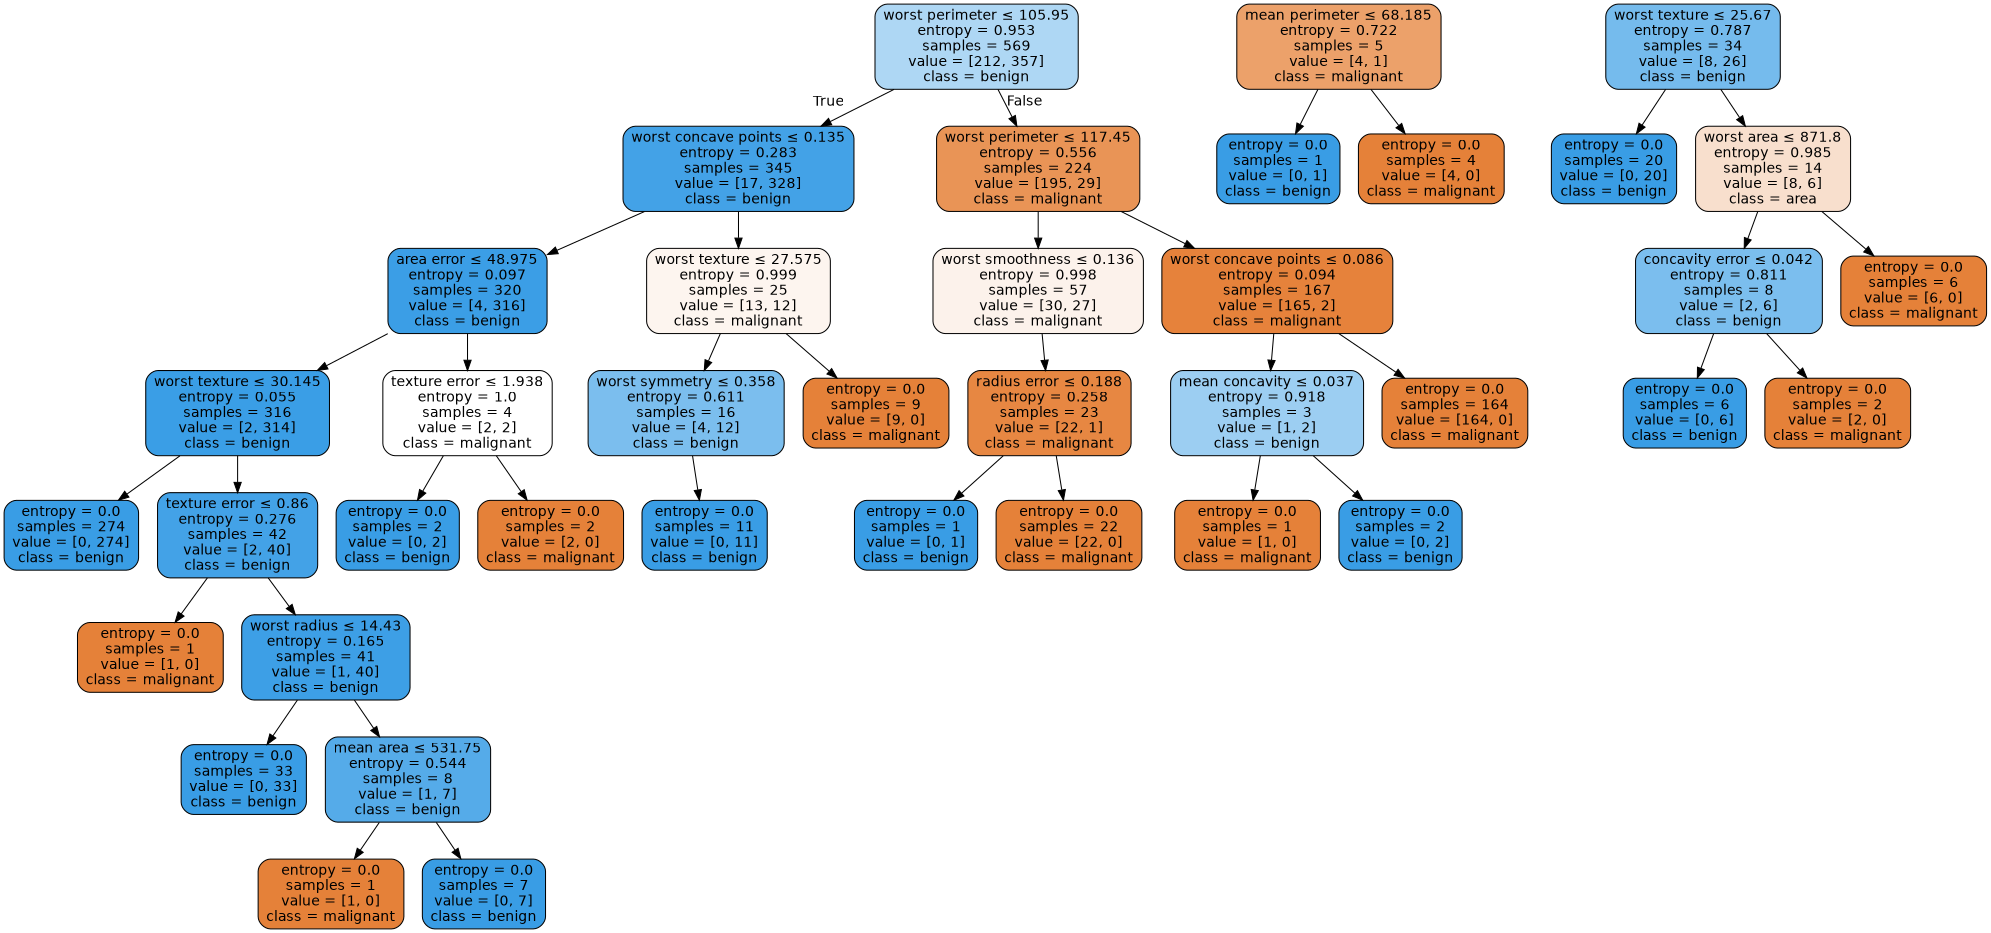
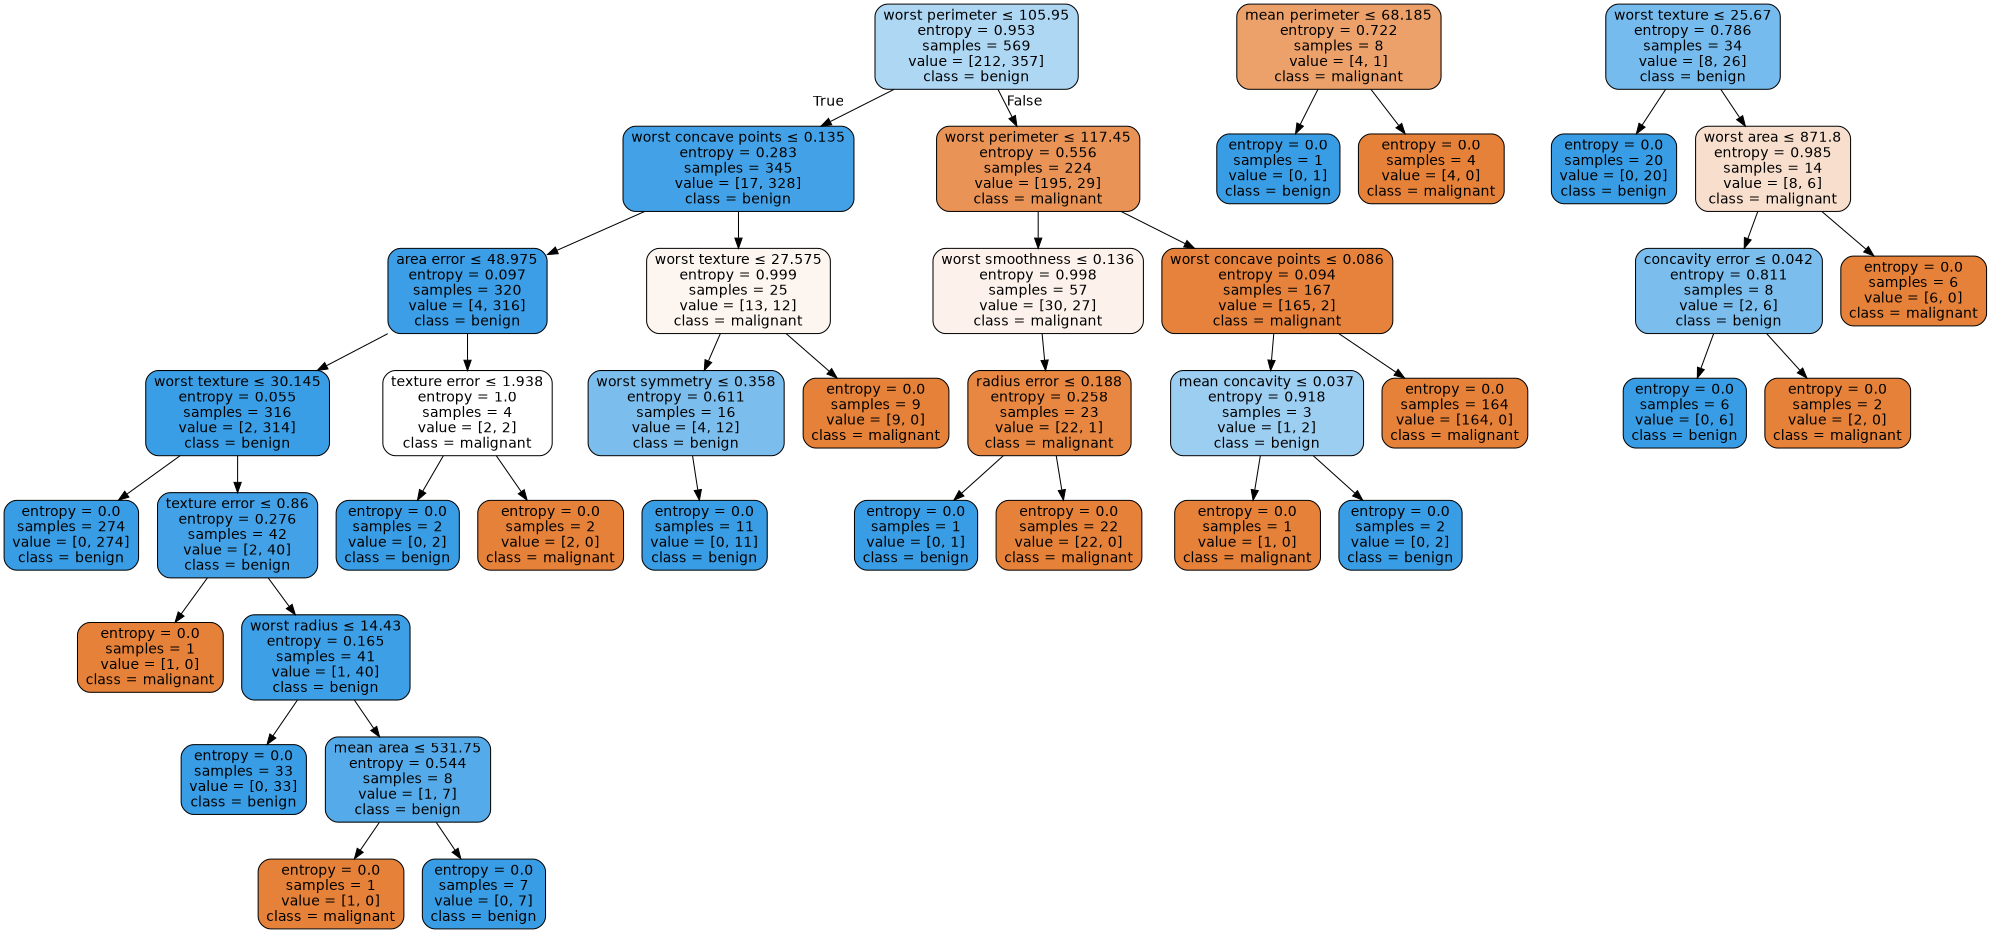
node "worst texture ≤ 25.67": text "entropy = 0.787" -> "entropy = 0.786"
node "mean perimeter ≤ 68.185": text "samples = 5" -> "samples = 8"
node "worst area ≤ 871.8": text "class = area" -> "class = malignant"
